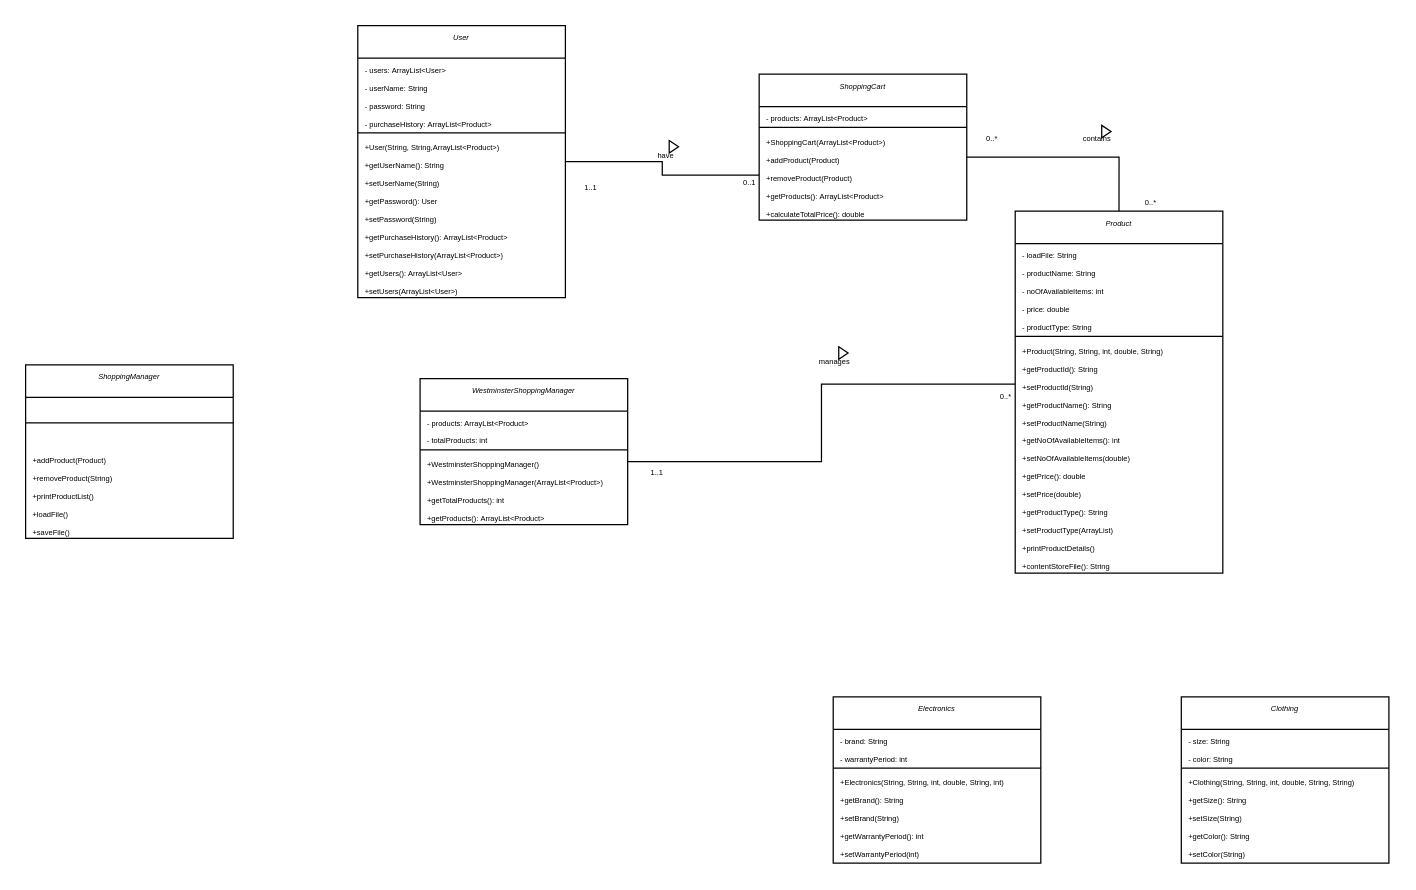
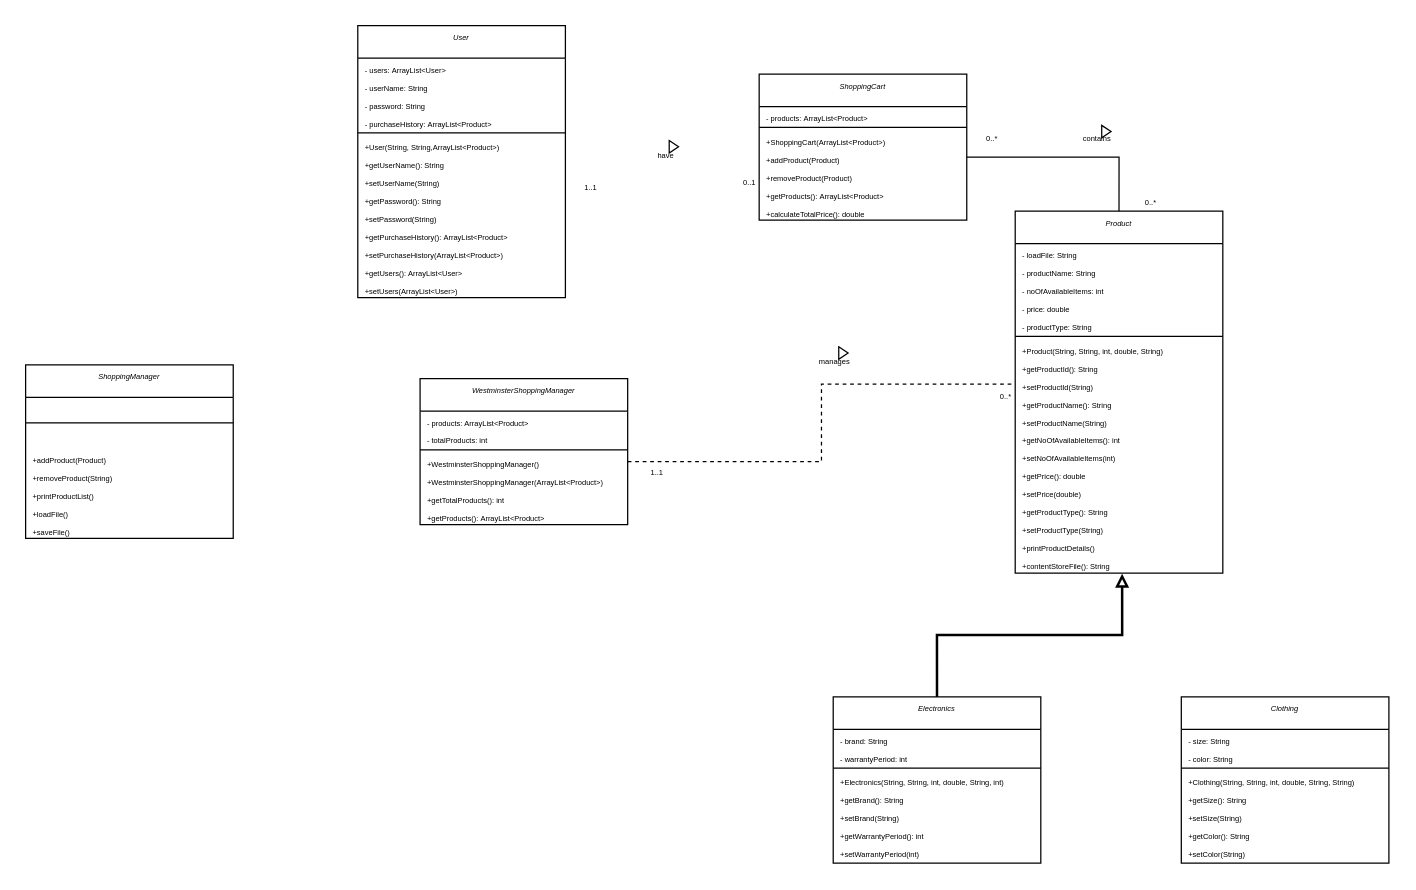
edge "User" -- "+removeProduct(Product)": removed
node "+getPassword(): User": label "+getPassword(): User" -> "+getPassword(): String"
edge "+setProductId(String)" -- "+WestminsterShoppingManager()": style solid -> dashed
node "+setNoOfAvailableItems(double)": label "+setNoOfAvailableItems(double)" -> "+setNoOfAvailableItems(int)"
node "+setProductType(ArrayList)": label "+setProductType(ArrayList)" -> "+setProductType(String)"
edge "Electronics" -> "+contentStoreFile(): String": added
